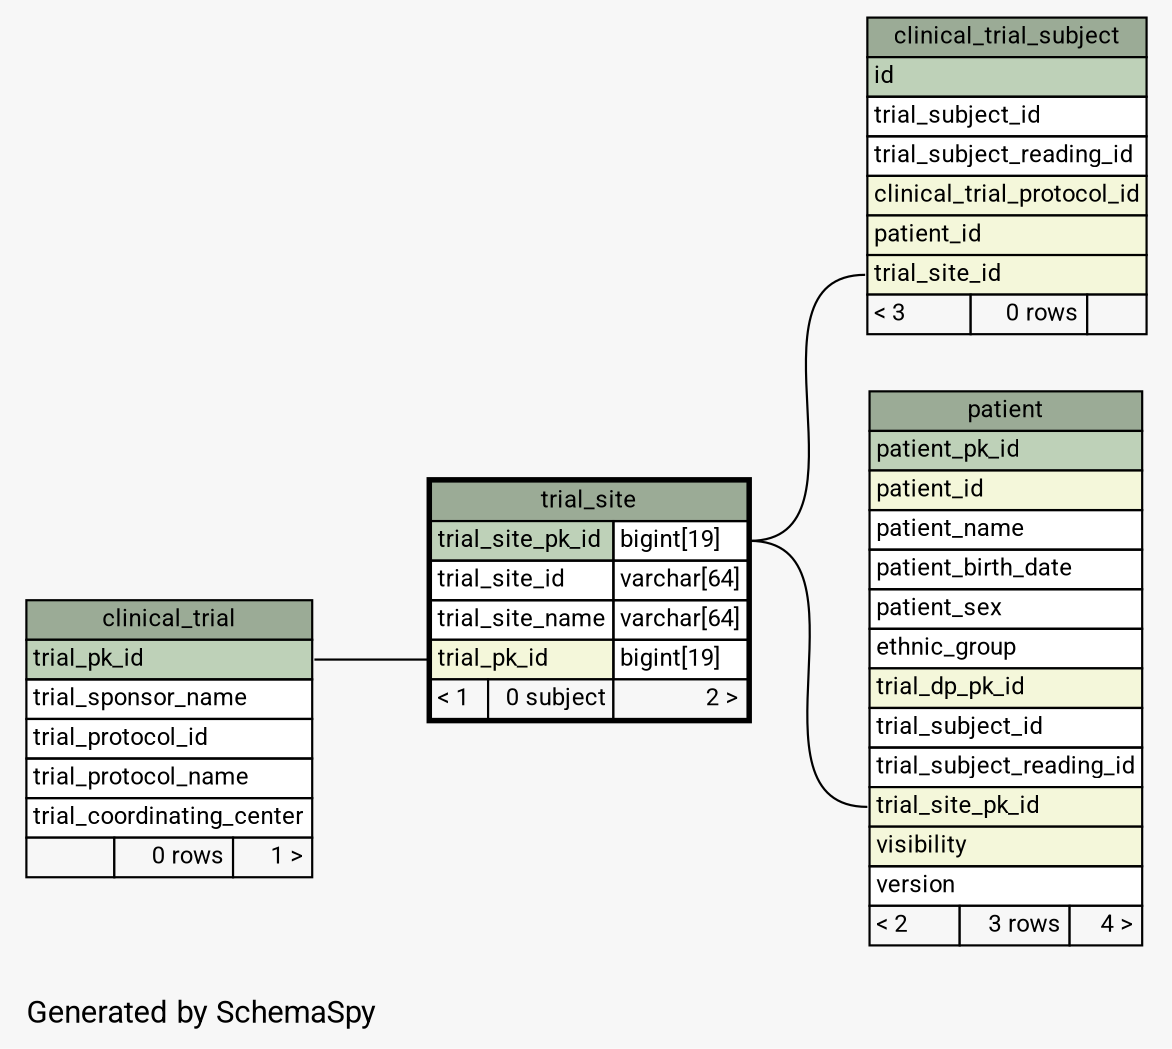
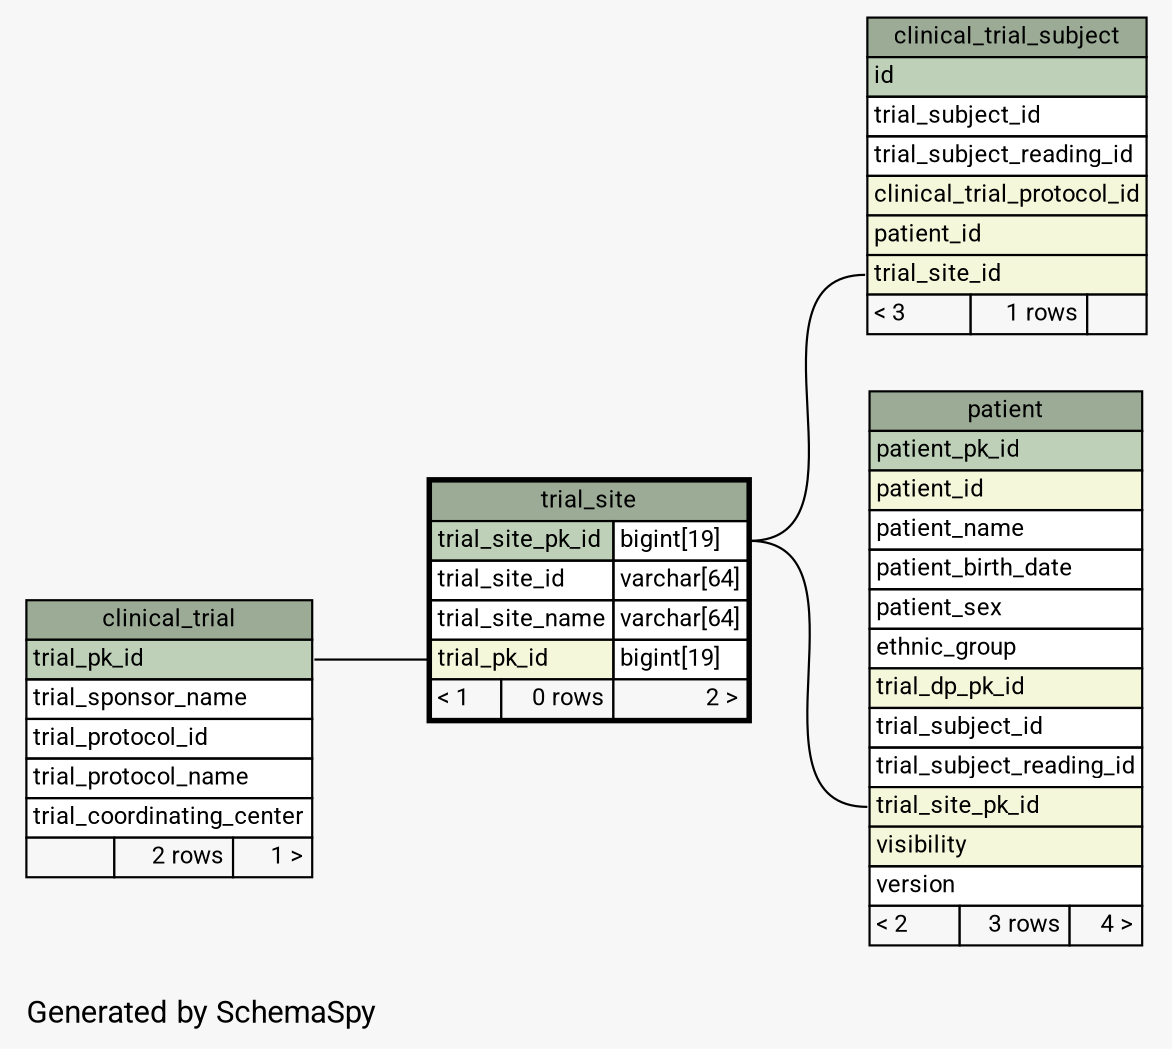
node "clinical_trial_subject": text "0 rows" -> "1 rows"
node "trial_site": text "0 subject" -> "0 rows"
node "clinical_trial": text "0 rows" -> "2 rows"
